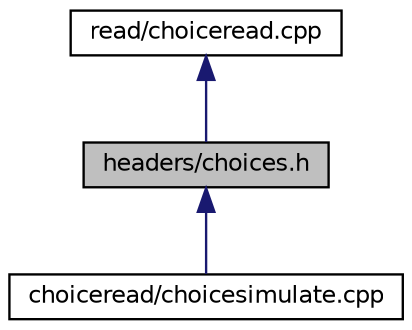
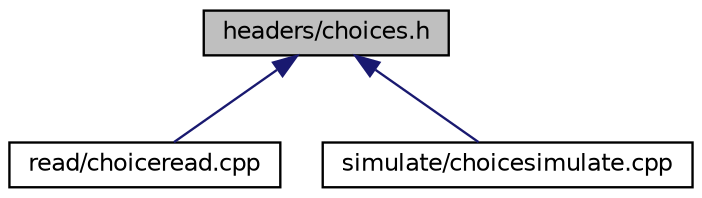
edge "headers/choices.h" -> "read/choiceread.cpp": reversed
node "choiceread/choicesimulate.cpp": label "choiceread/choicesimulate.cpp" -> "simulate/choicesimulate.cpp"
